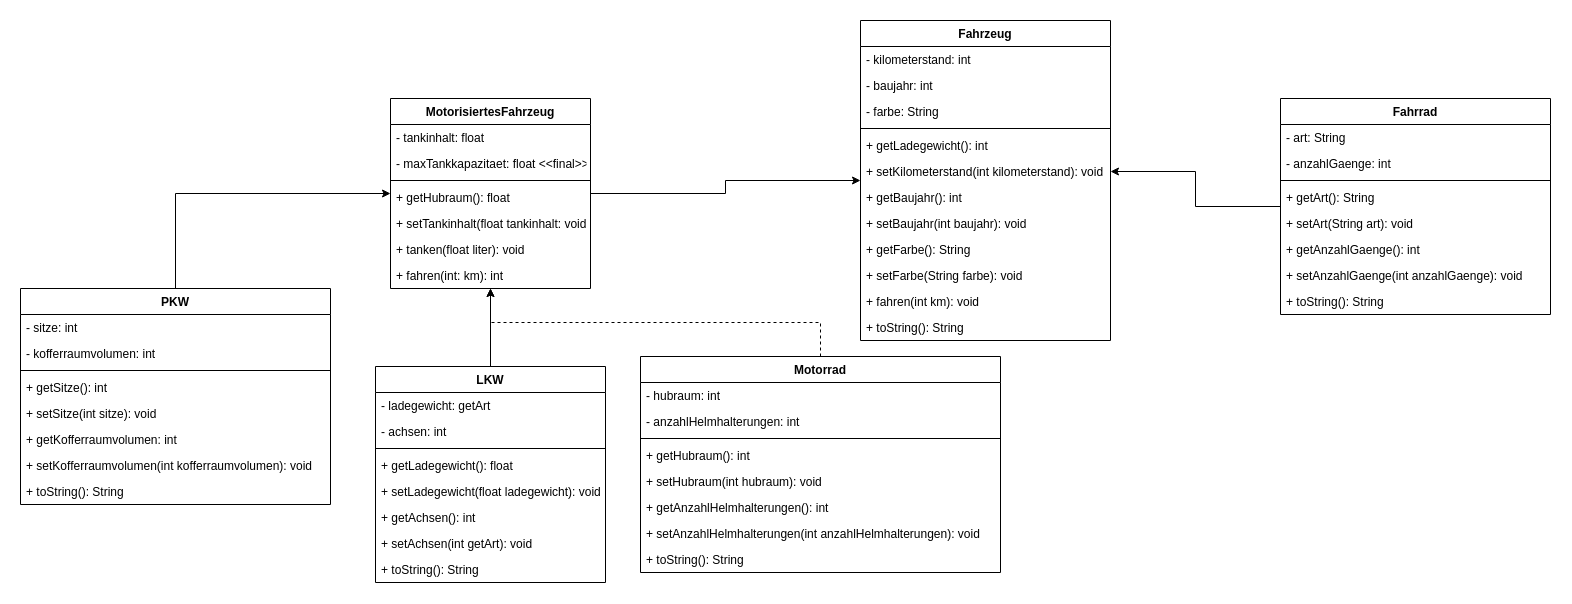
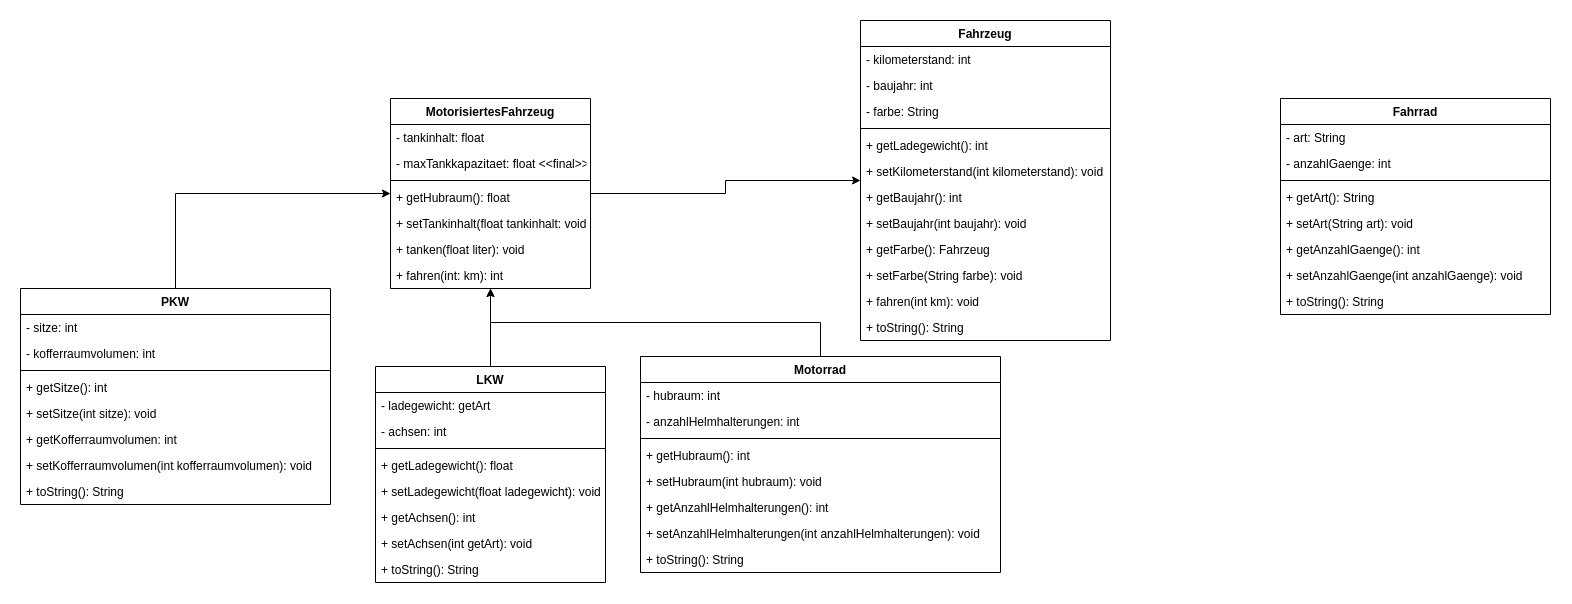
edge "Fahrrad" -> "+ setKilometerstand(int kilometerstand): void": removed
node "+ getFarbe(): String": label "+ getFarbe(): String" -> "+ getFarbe(): Fahrzeug"
edge "Motorrad" -> "MotorisiertesFahrzeug": style dashed -> solid
